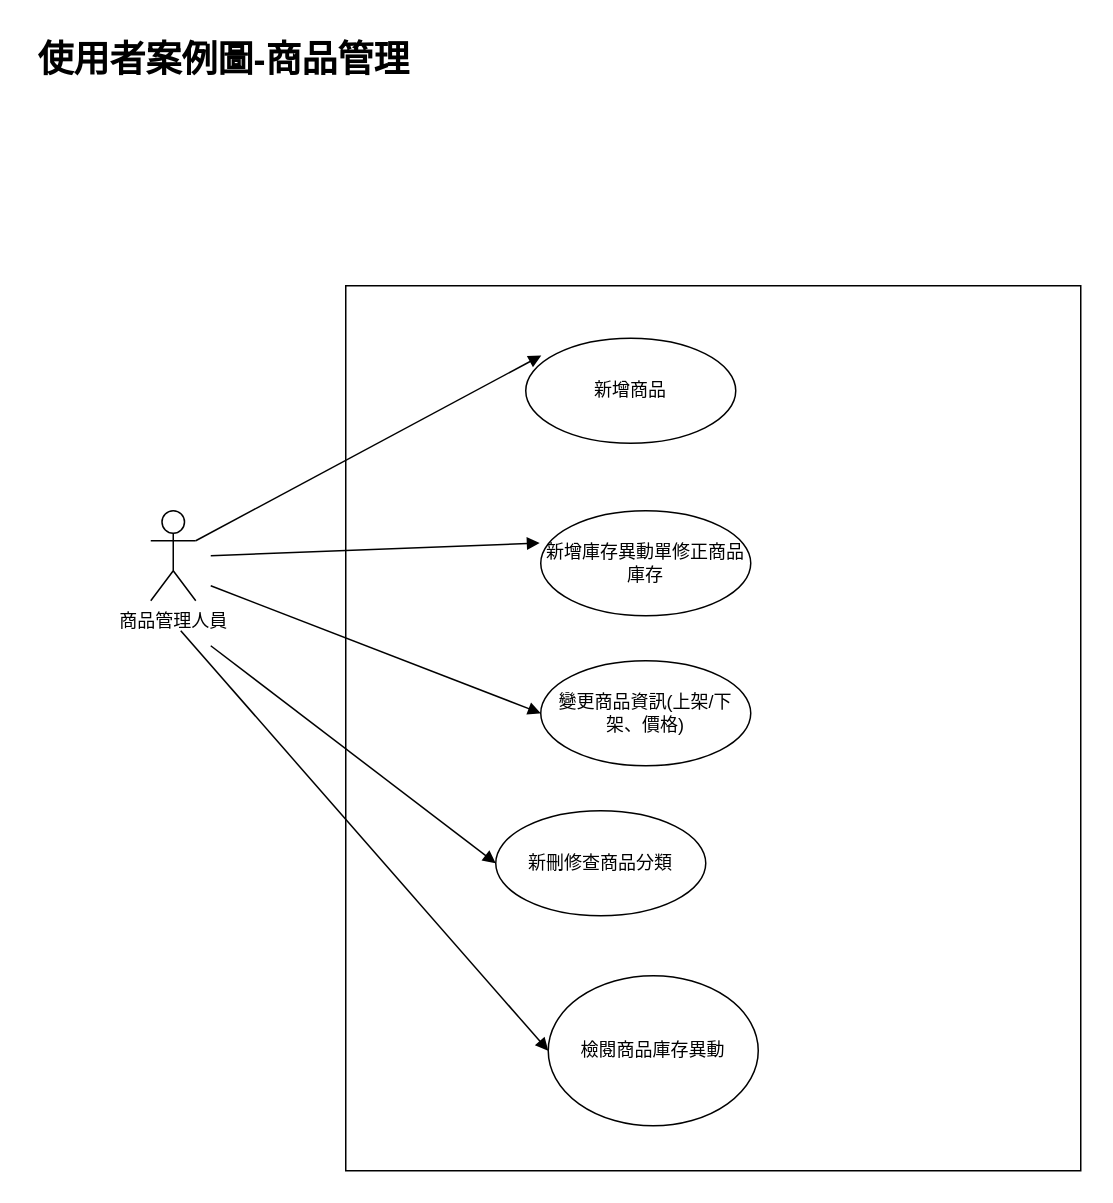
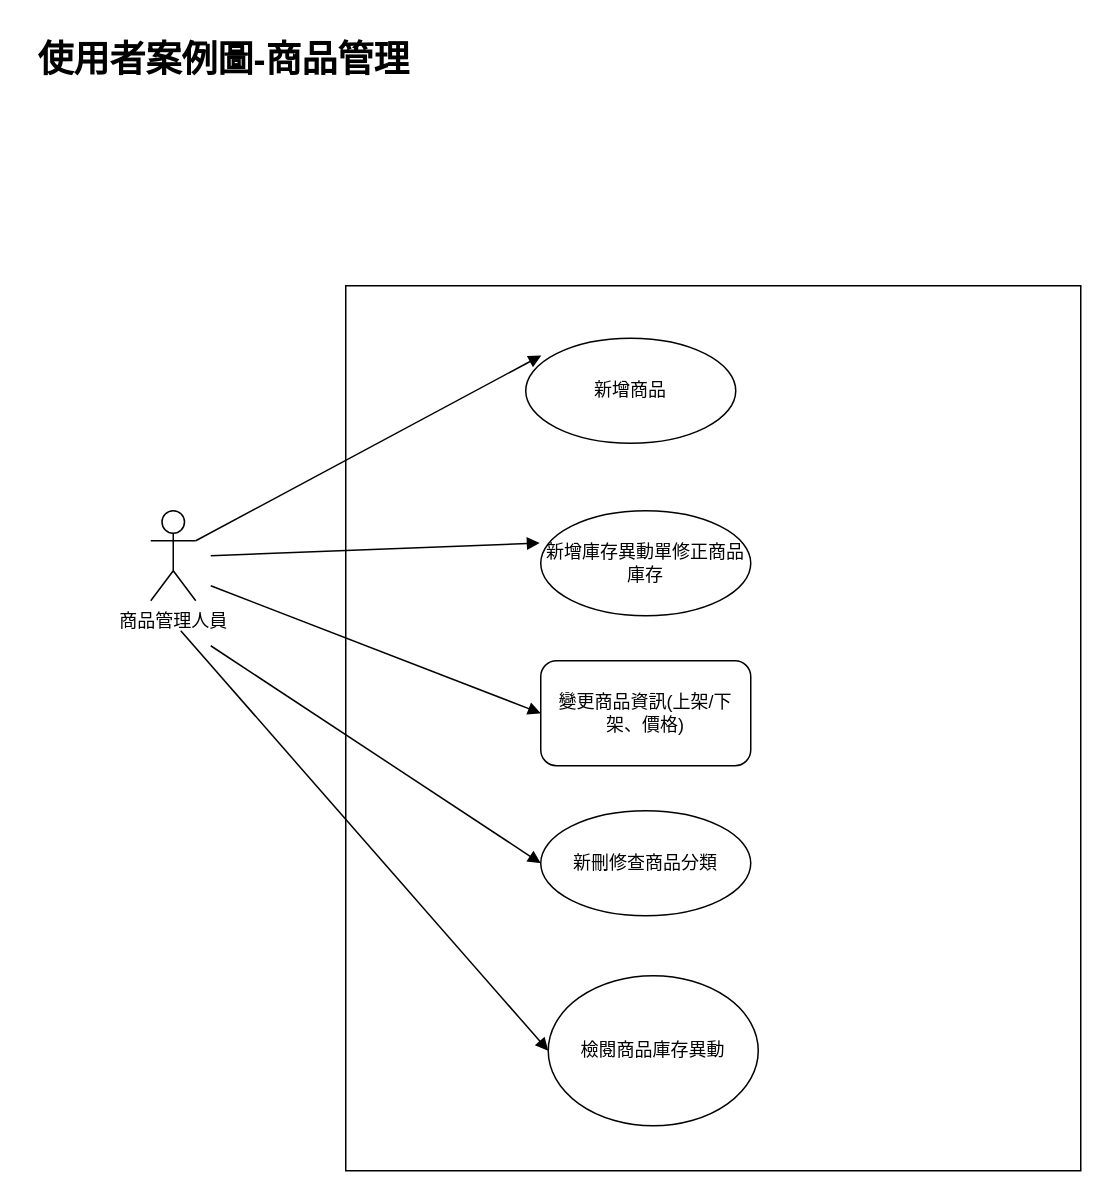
node "變更商品資訊(上架/下架、價格)": shape ellipse -> rounded rectangle
node "新刪修查商品分類": moved (601, 863) -> (646, 863)
